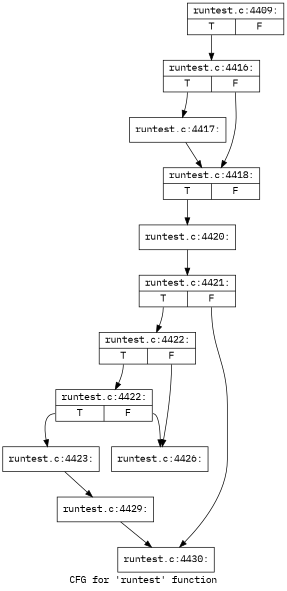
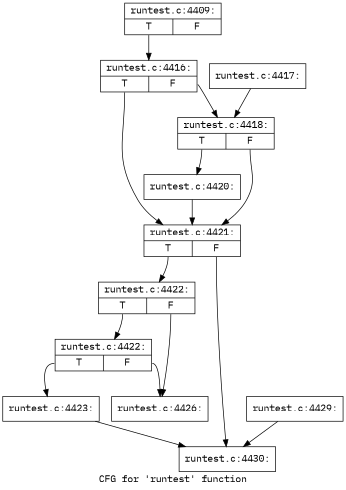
edge "runtest.c:4416:" -> "runtest.c:4417:": now "runtest.c:4416:" -> "runtest.c:4421:"
edge "runtest.c:4418:" -> "runtest.c:4421:": added
edge "runtest.c:4423:" -> "runtest.c:4429:": now "runtest.c:4423:" -> "runtest.c:4430:"
